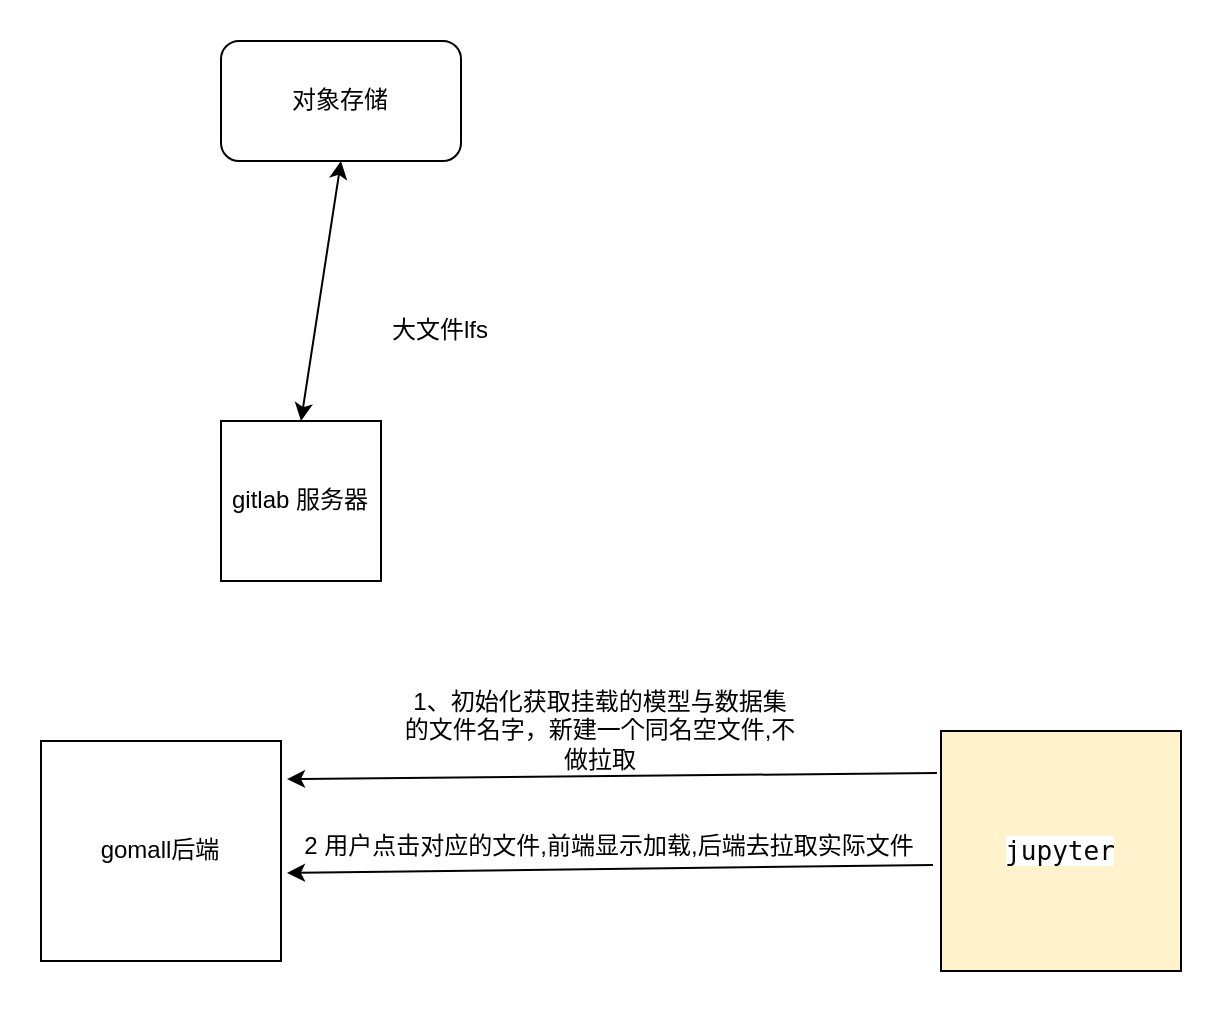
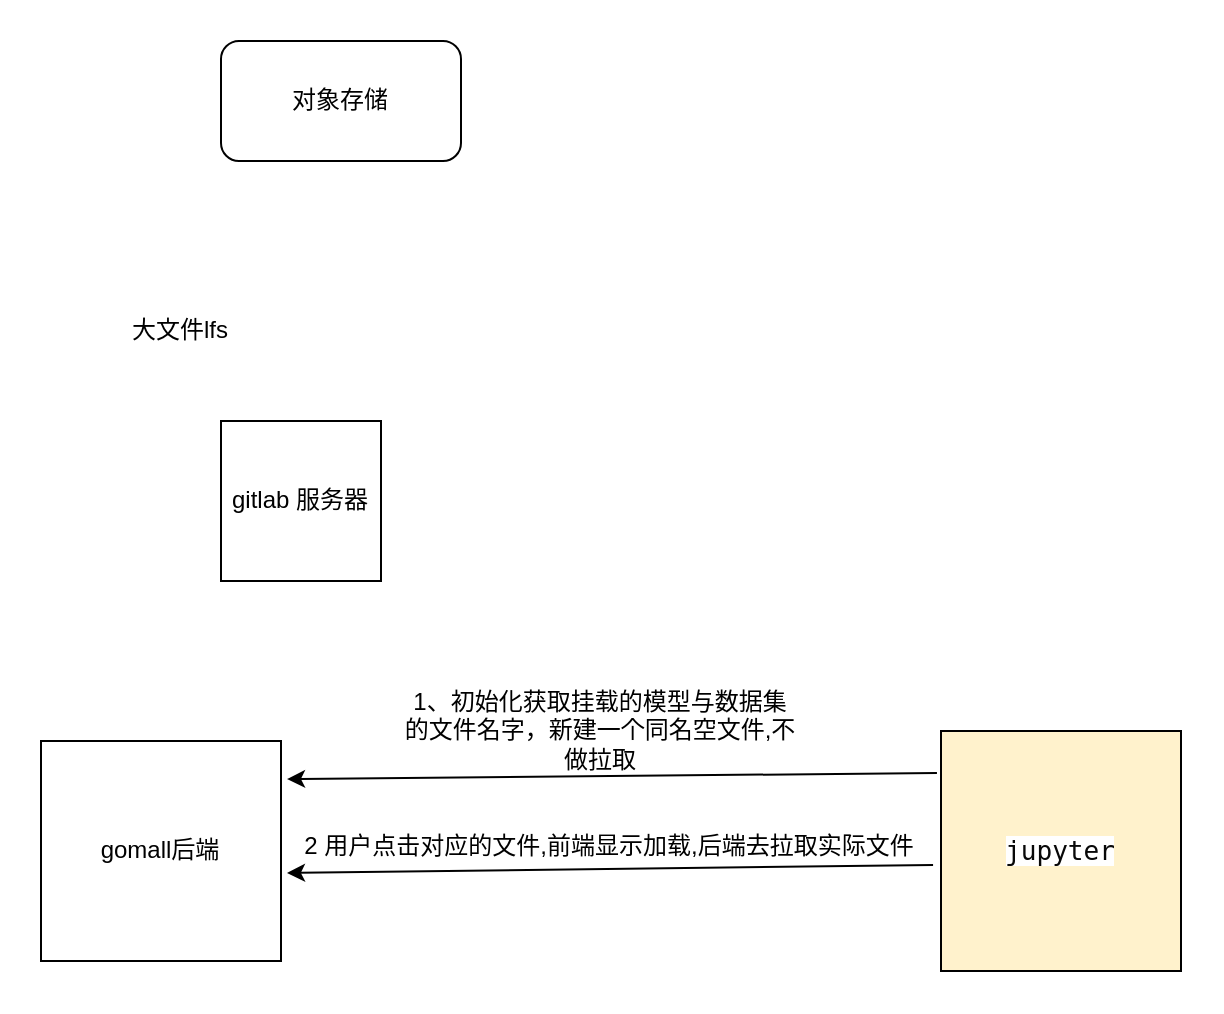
edge "对象存储" -- "gitlab 服务器": removed
node "大文件lfs": moved (441, 331) -> (181, 331)
